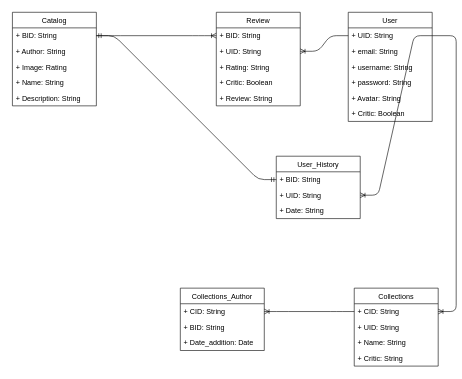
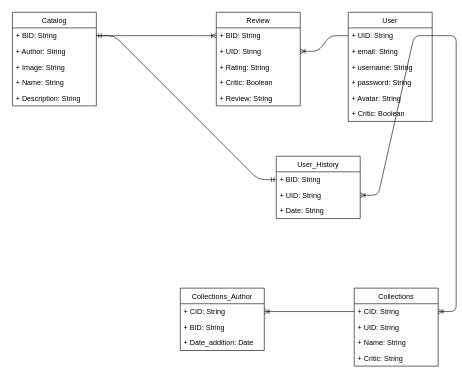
node "+ Image: Rating": label "+ Image: Rating" -> "+ Image: String"
